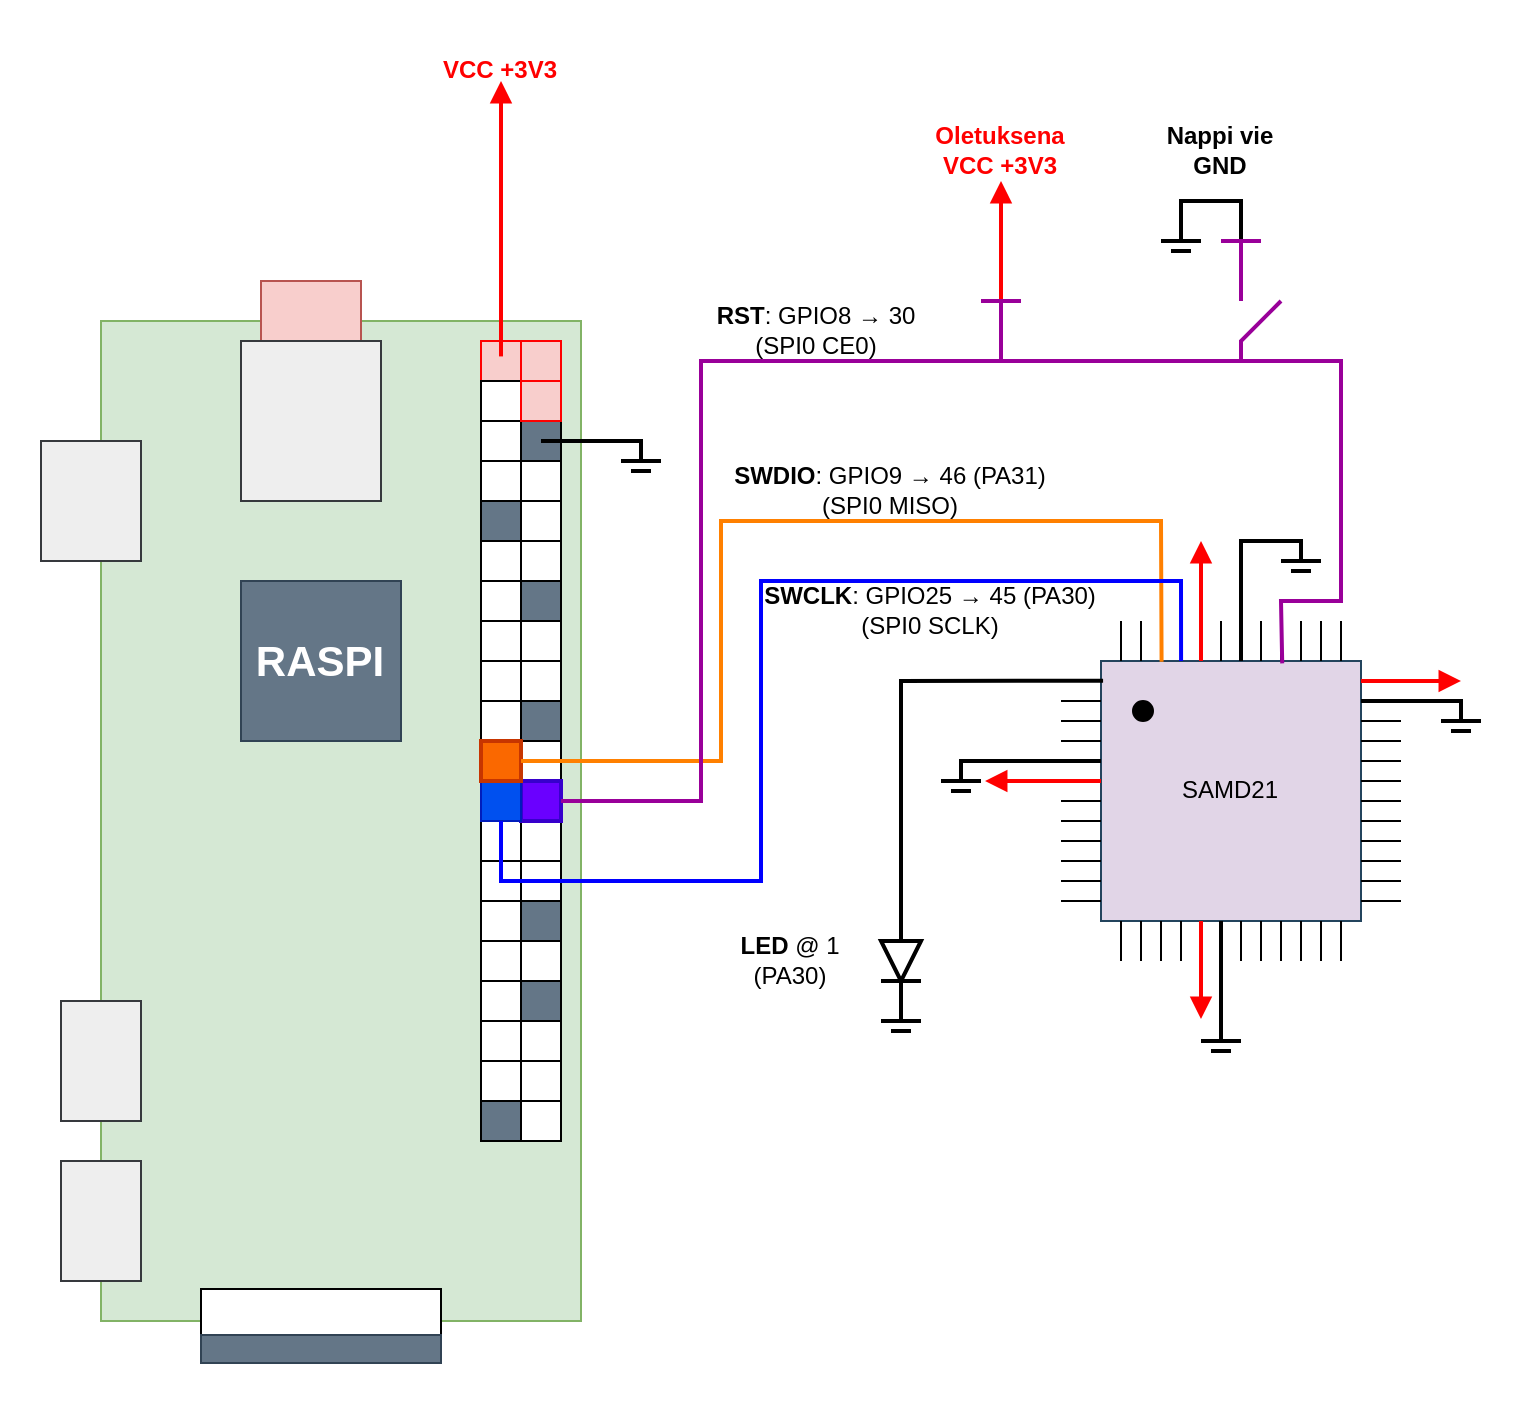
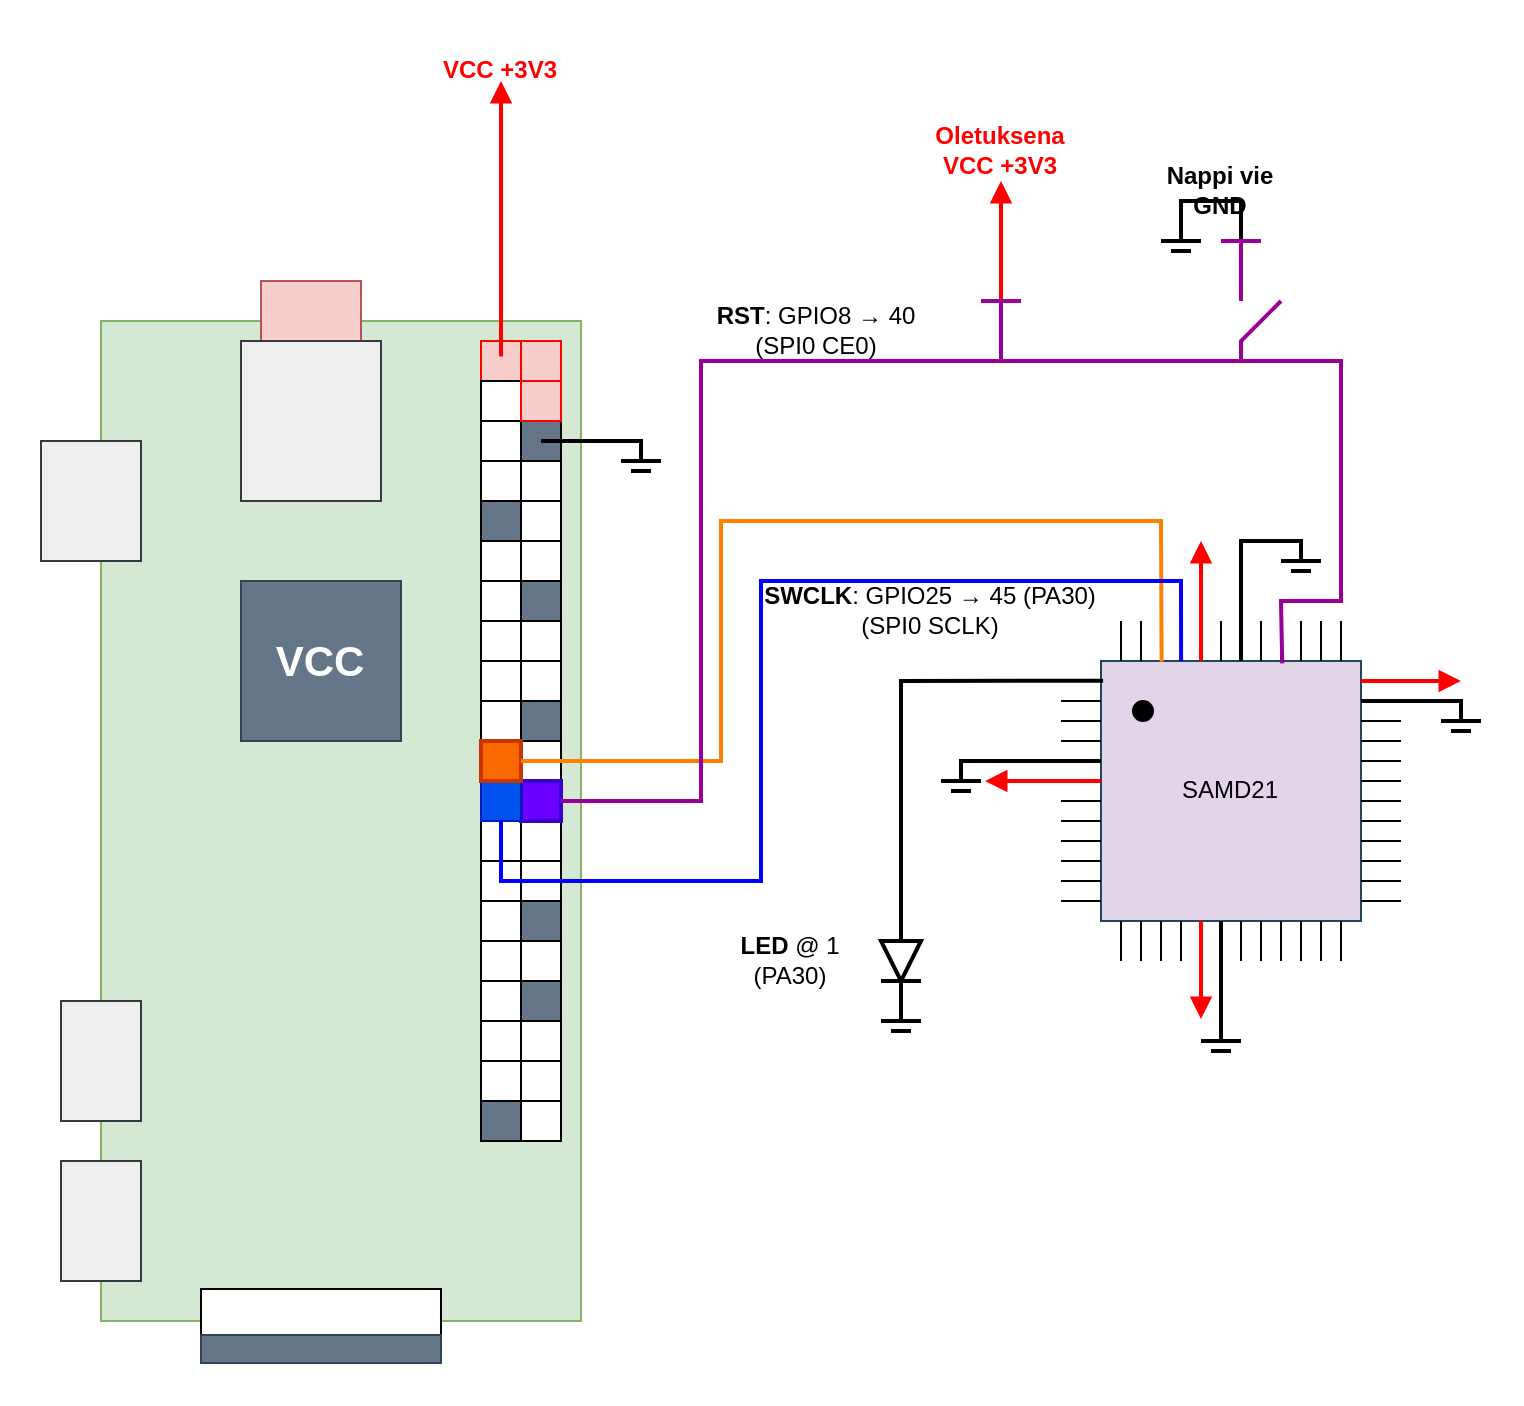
node "Nappi vie GND": moved (1221, 151) -> (1221, 191)
node "RST: GPIO8 → 30 (SPI0 CE0)": label "RST: GPIO8 → 30 (SPI0 CE0)" -> "RST: GPIO8 → 40 (SPI0 CE0)"
node "SWDIO: GPIO9 → 46 (PA31) (SPI0 MISO)": removed
node "RASPI": label "RASPI" -> "VCC"
